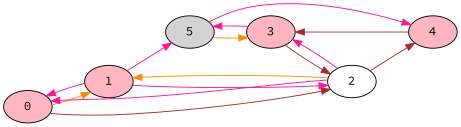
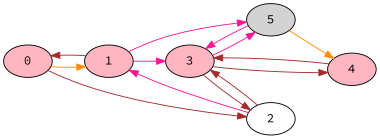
edge "5" -> "4": color deeppink -> darkorange
edge "5" -> "3": color darkorange -> deeppink
edge "2" -> "3": color deeppink -> brown
edge "2" -> "4": now "3" -> "4"
edge "2" -> "1": color darkorange -> deeppink
edge "1" -> "2": now "1" -> "3"
edge "1" -> "0": color deeppink -> brown
edge "2" -> "0": removed
